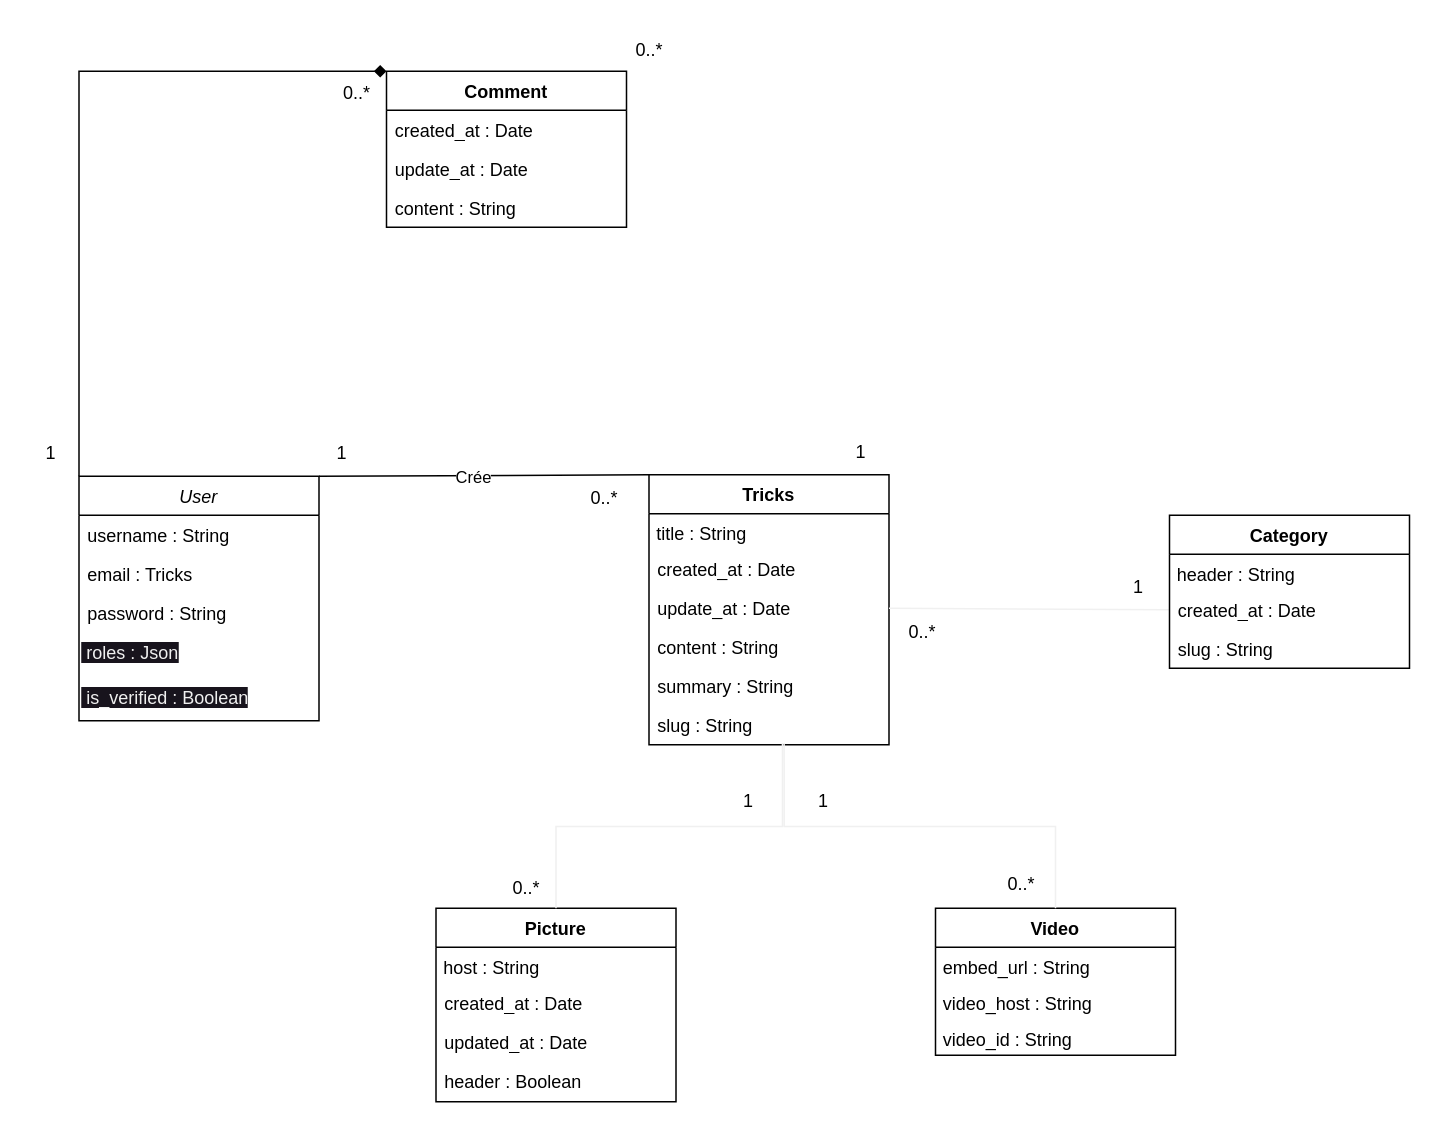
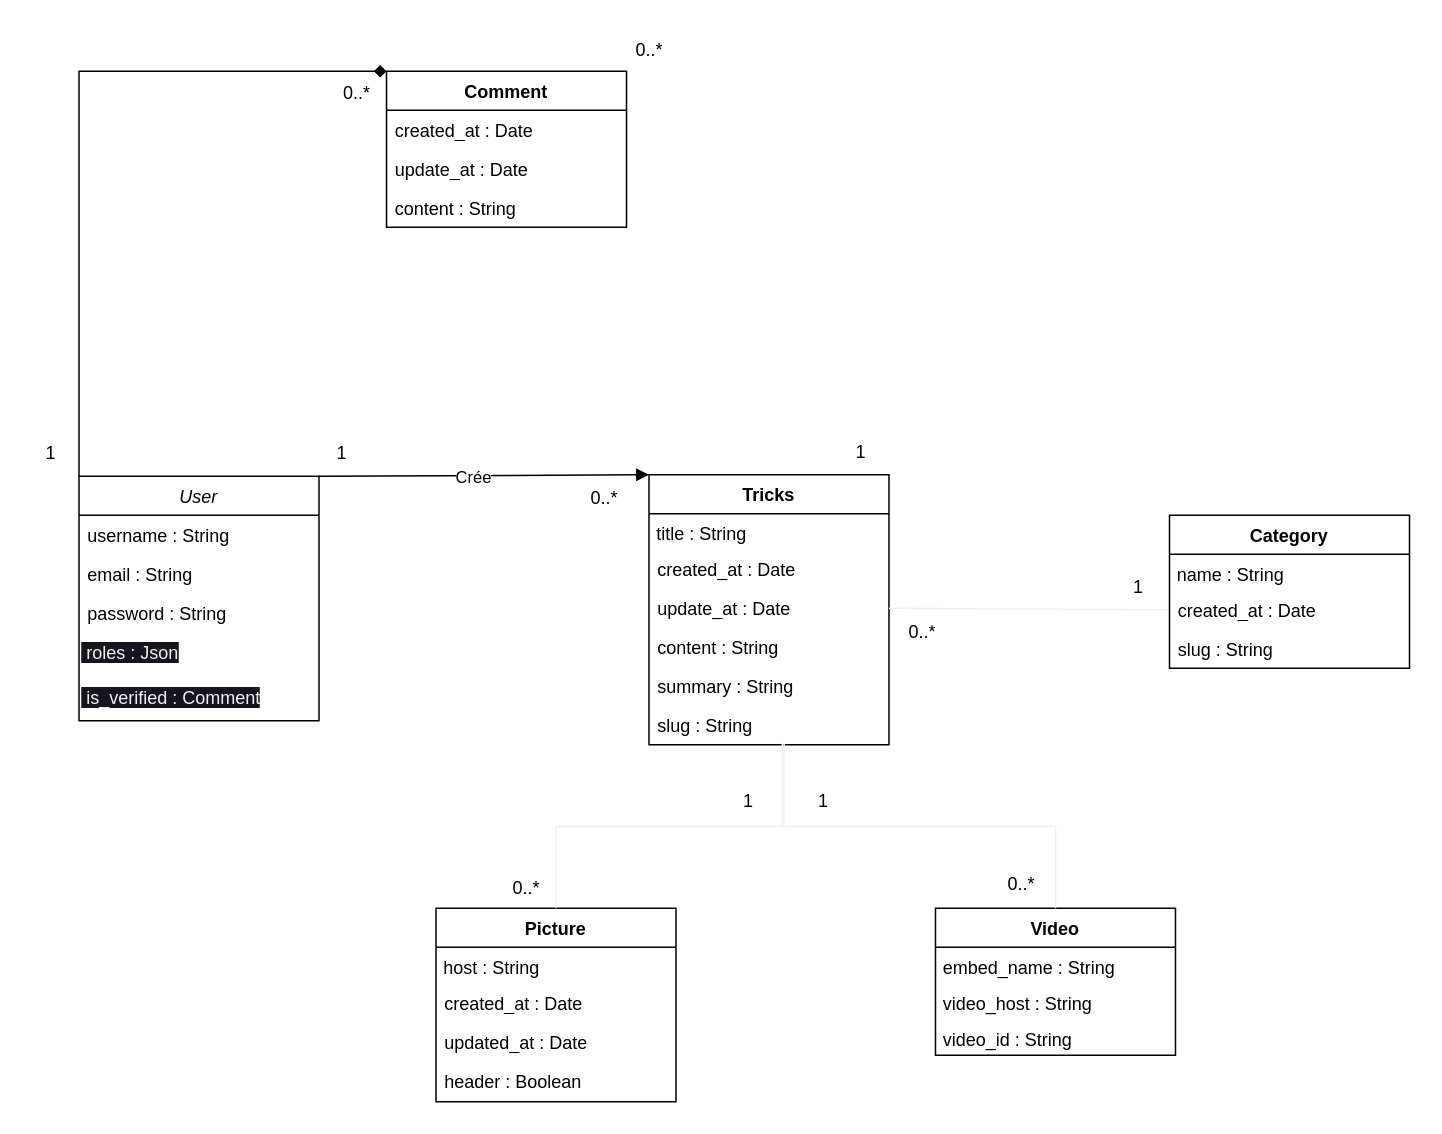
edge "User" -- "Tricks": arrowhead none -> block
node "email : Tricks": label "email : Tricks" -> "email : String"
node "header : String": label "header : String" -> "name : String"
node "is_verified : Boolean": label "is_verified : Boolean" -> "is_verified : Comment"
node "embed_url : String": label "embed_url : String" -> "embed_name : String"
